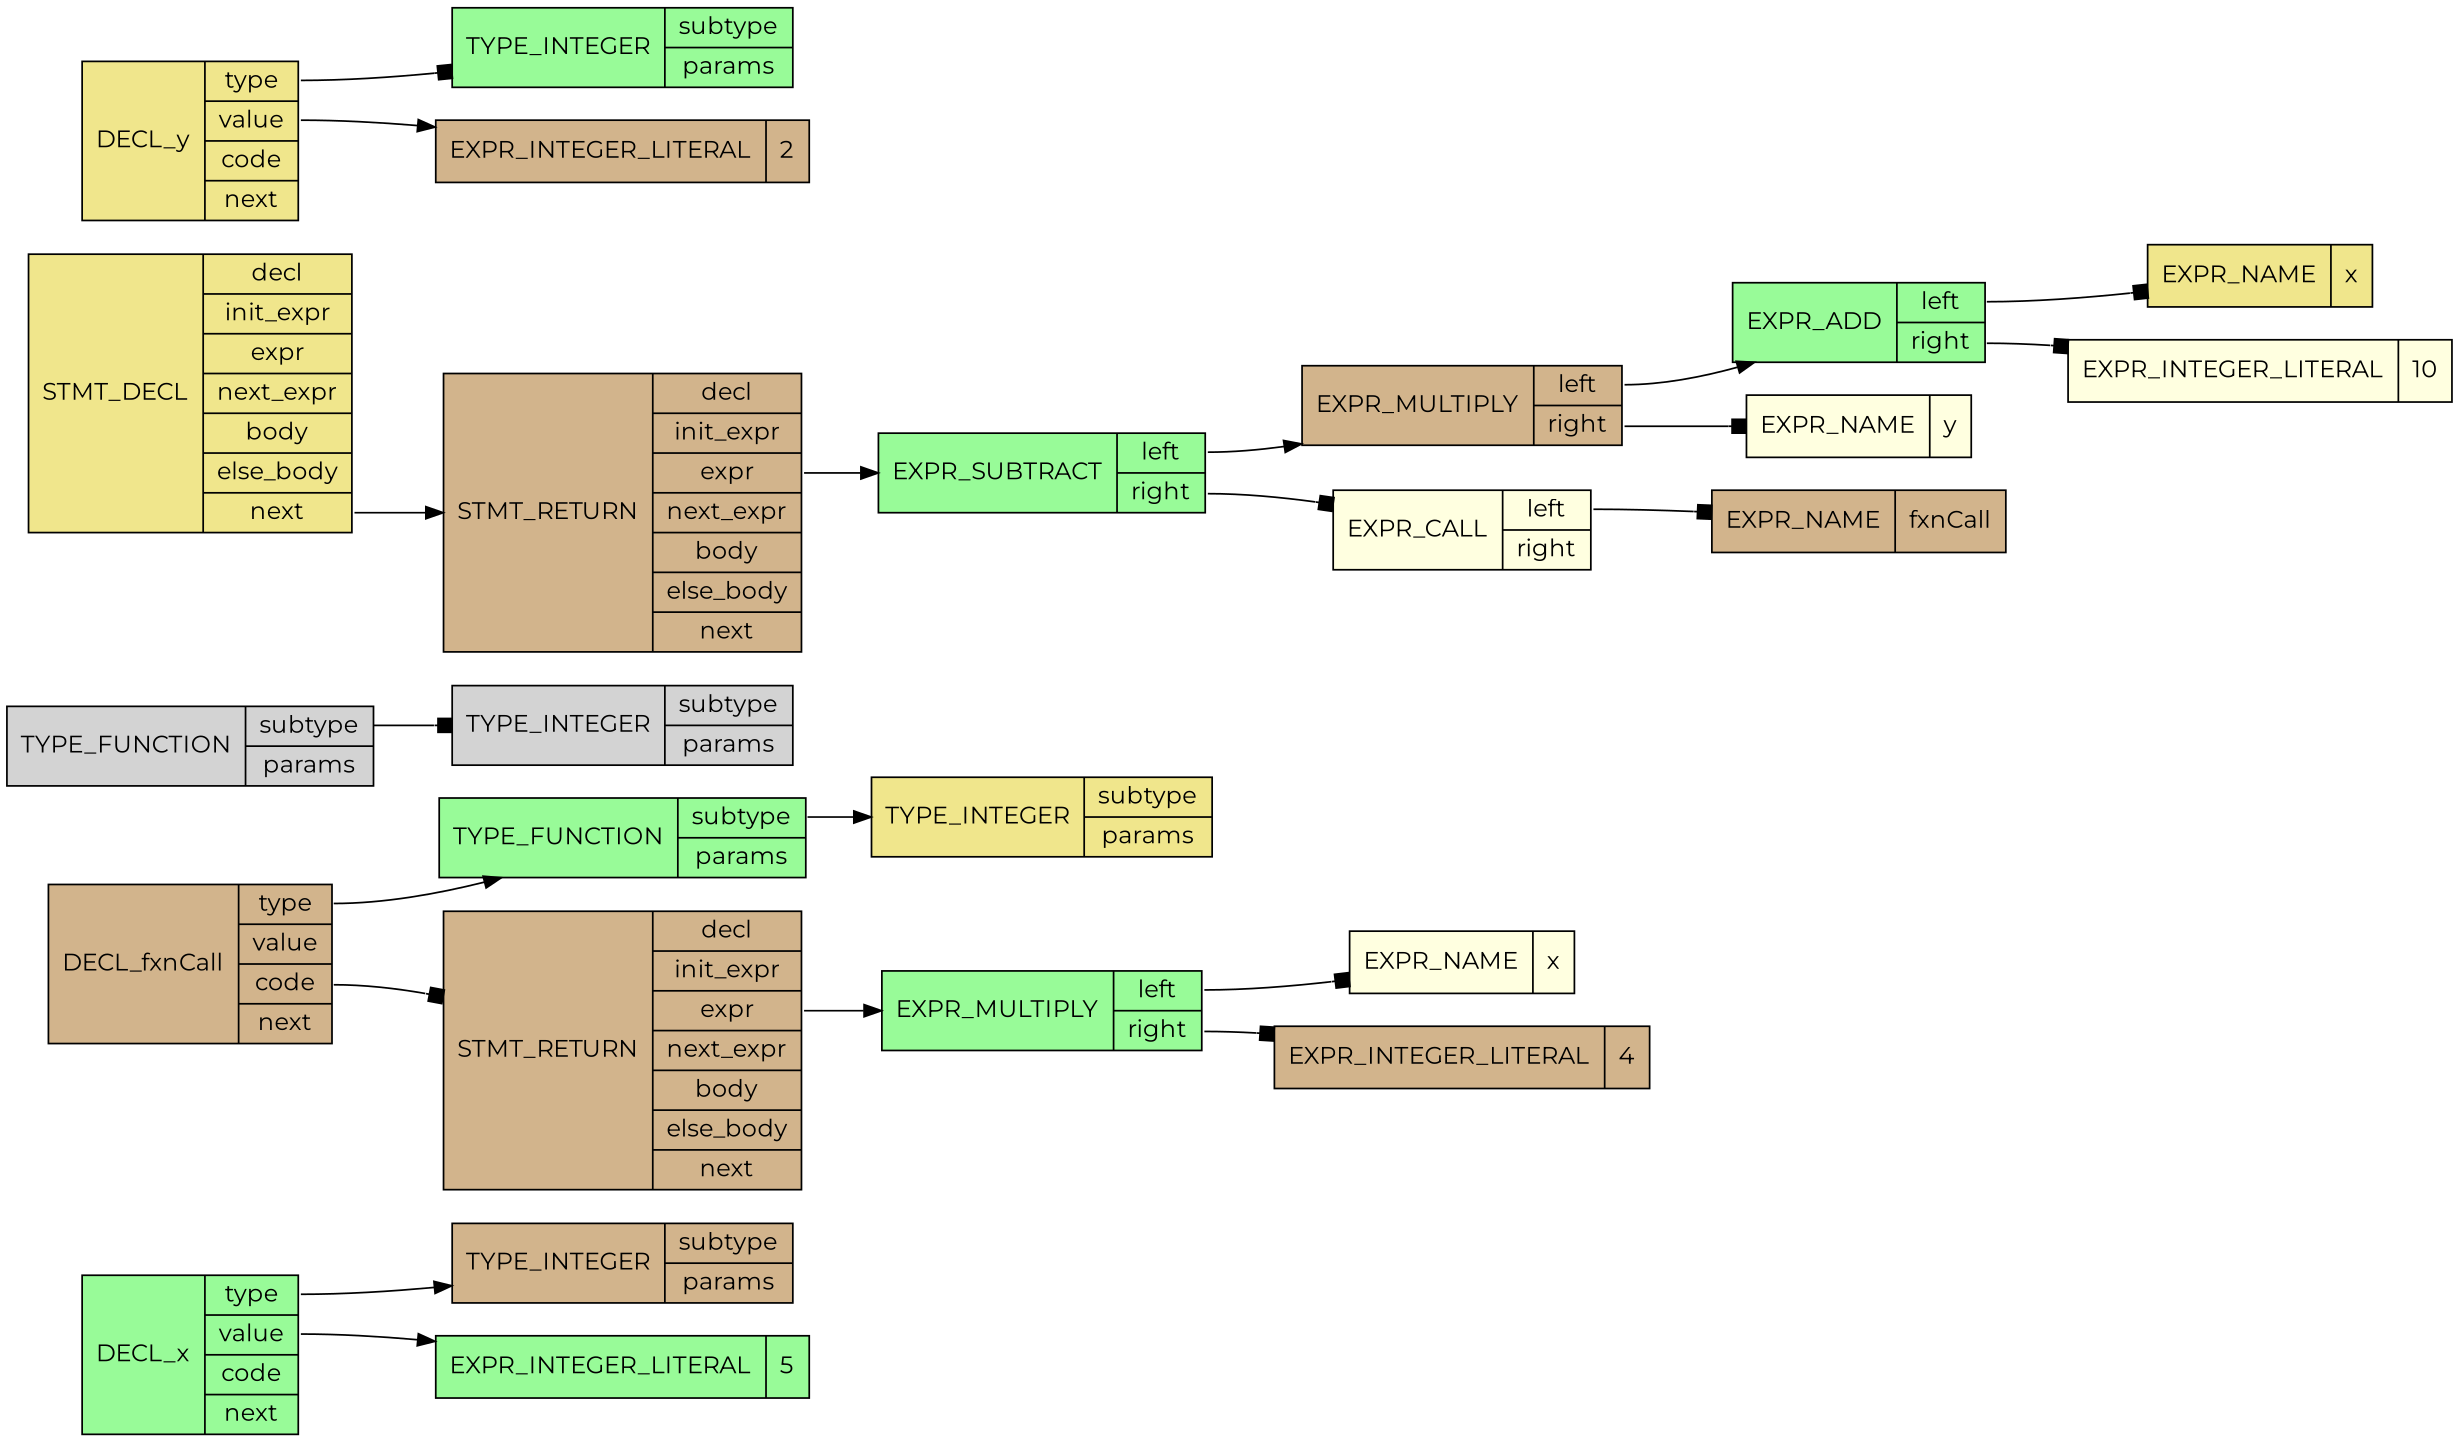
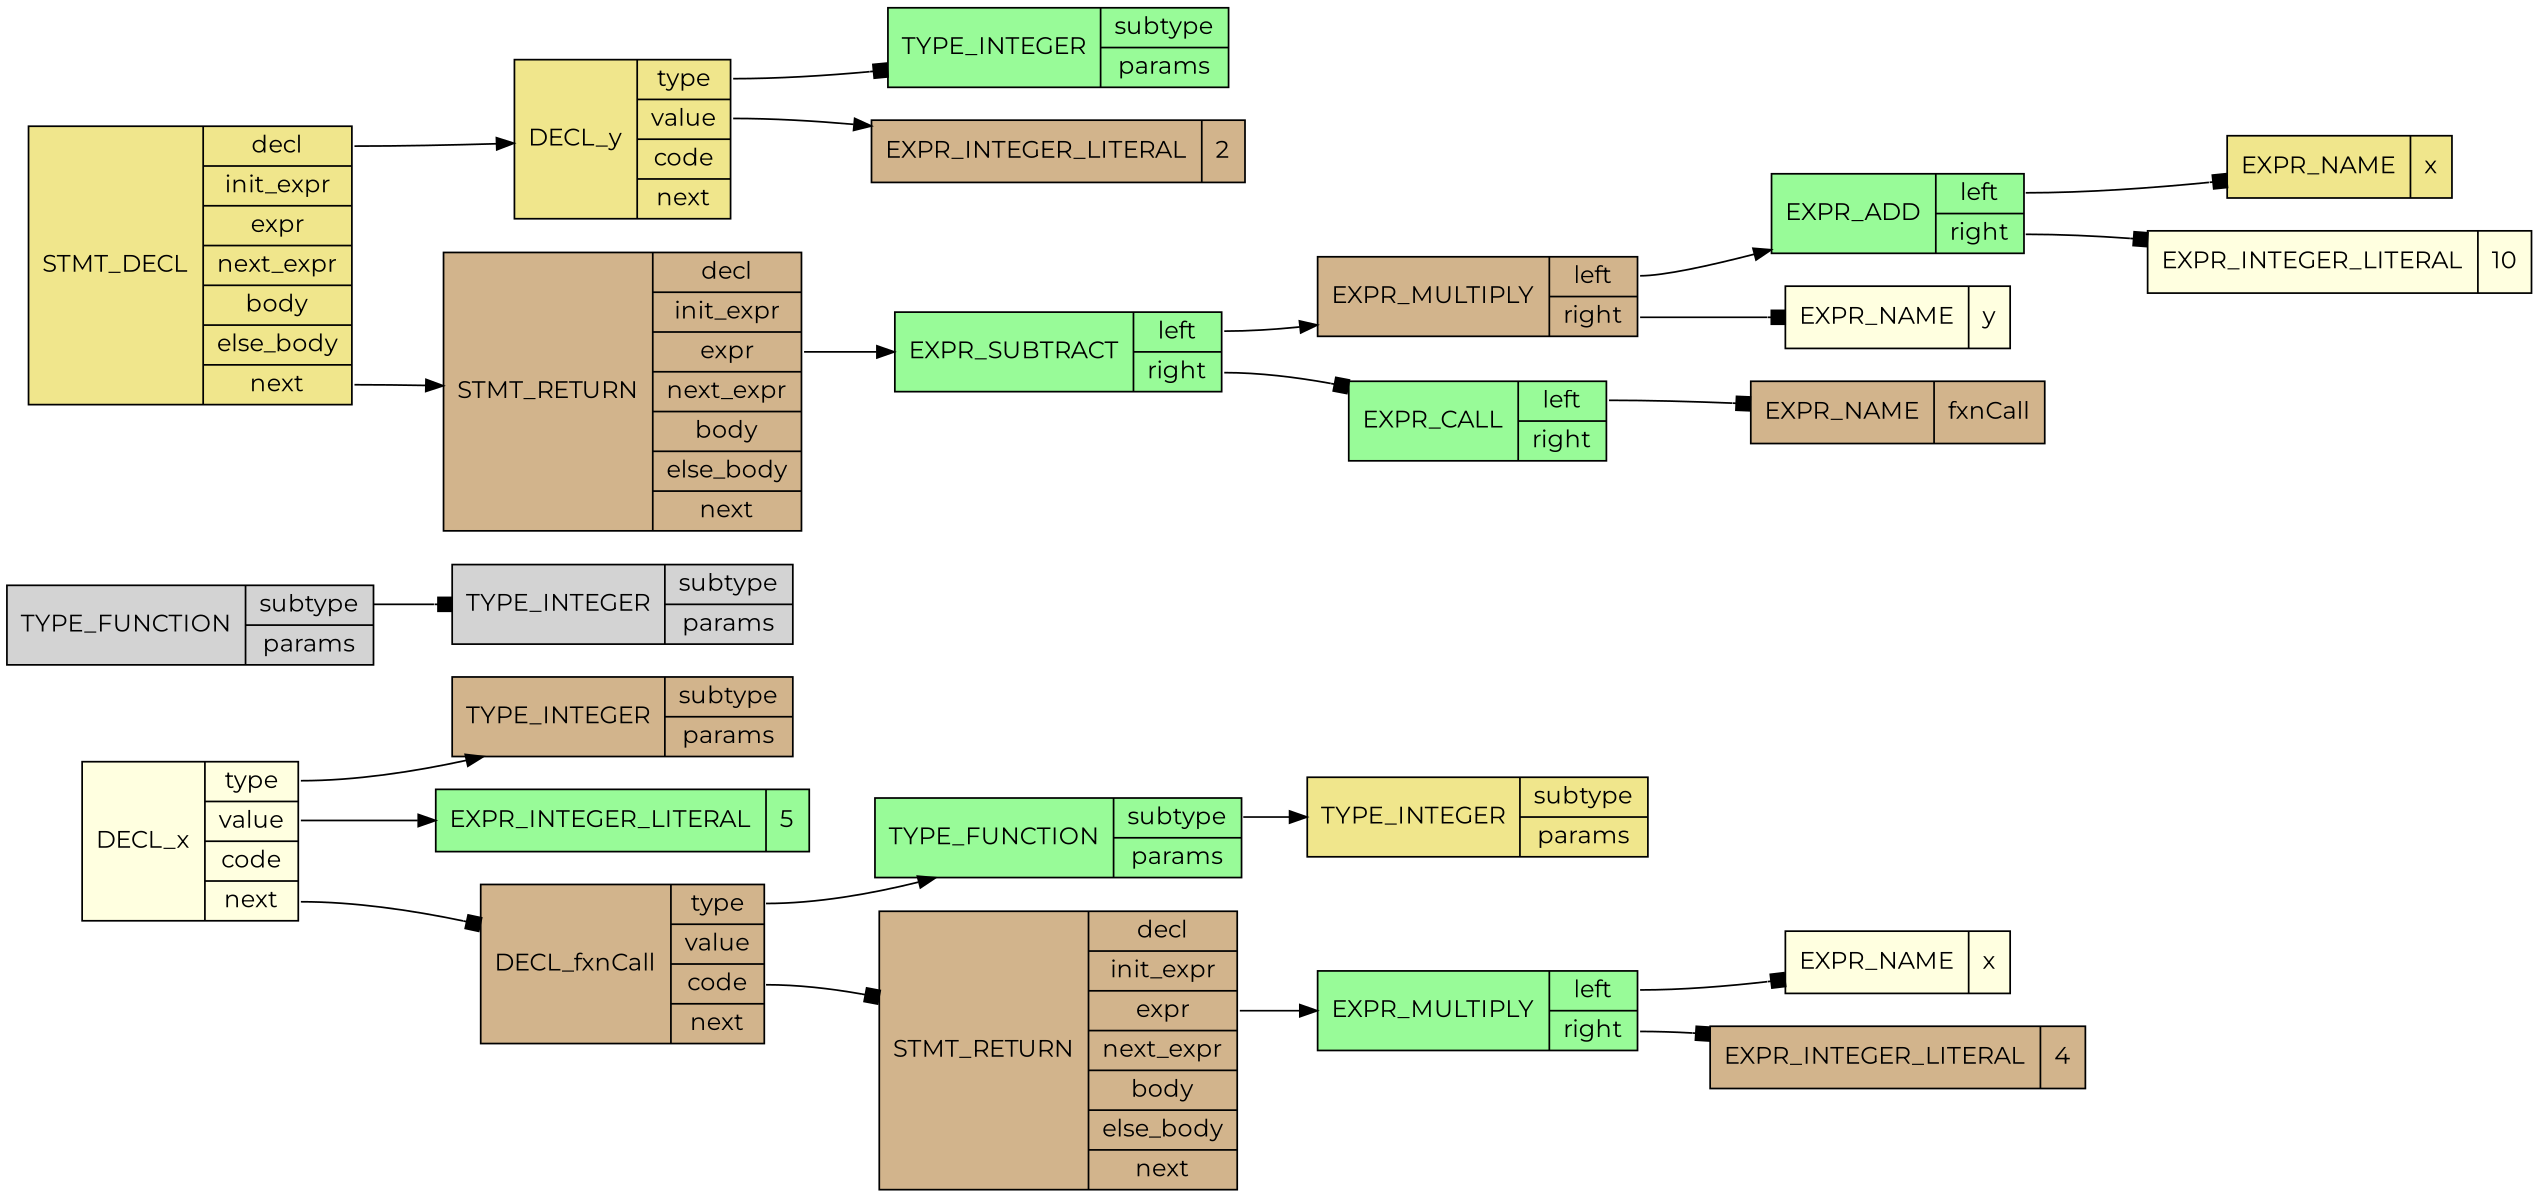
edge "STMT_DECL" -> "DECL_y": added
node "EXPR_CALL": fillcolor lightyellow -> palegreen
edge "DECL_x" -> "DECL_fxnCall": added
node "DECL_x": fillcolor palegreen -> lightyellow
